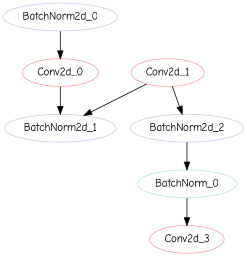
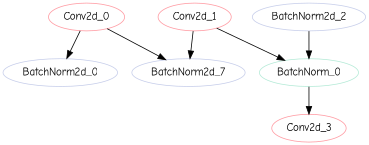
edge "BatchNorm2d_0" -> "Conv2d_0": reversed
edge "Conv2d_1" -> "BatchNorm2d_2": now "Conv2d_1" -> "BatchNorm_0"
node "BatchNorm2d_1": label "BatchNorm2d_1" -> "BatchNorm2d_7"
